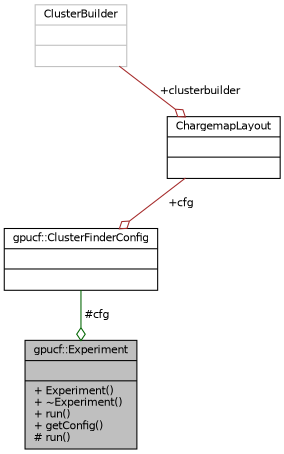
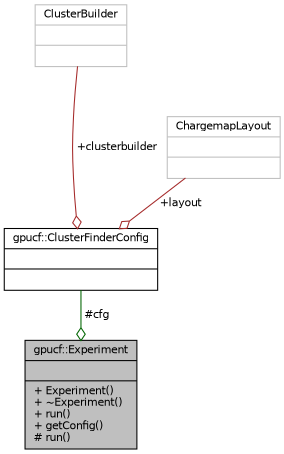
edge "ClusterBuilder" -> "ChargemapLayout": now "ClusterBuilder" -> "gpucf::ClusterFinderConfig"
node "ChargemapLayout": color black -> grey75
edge "ChargemapLayout" -> "gpucf::ClusterFinderConfig": label " +cfg" -> " +layout"
